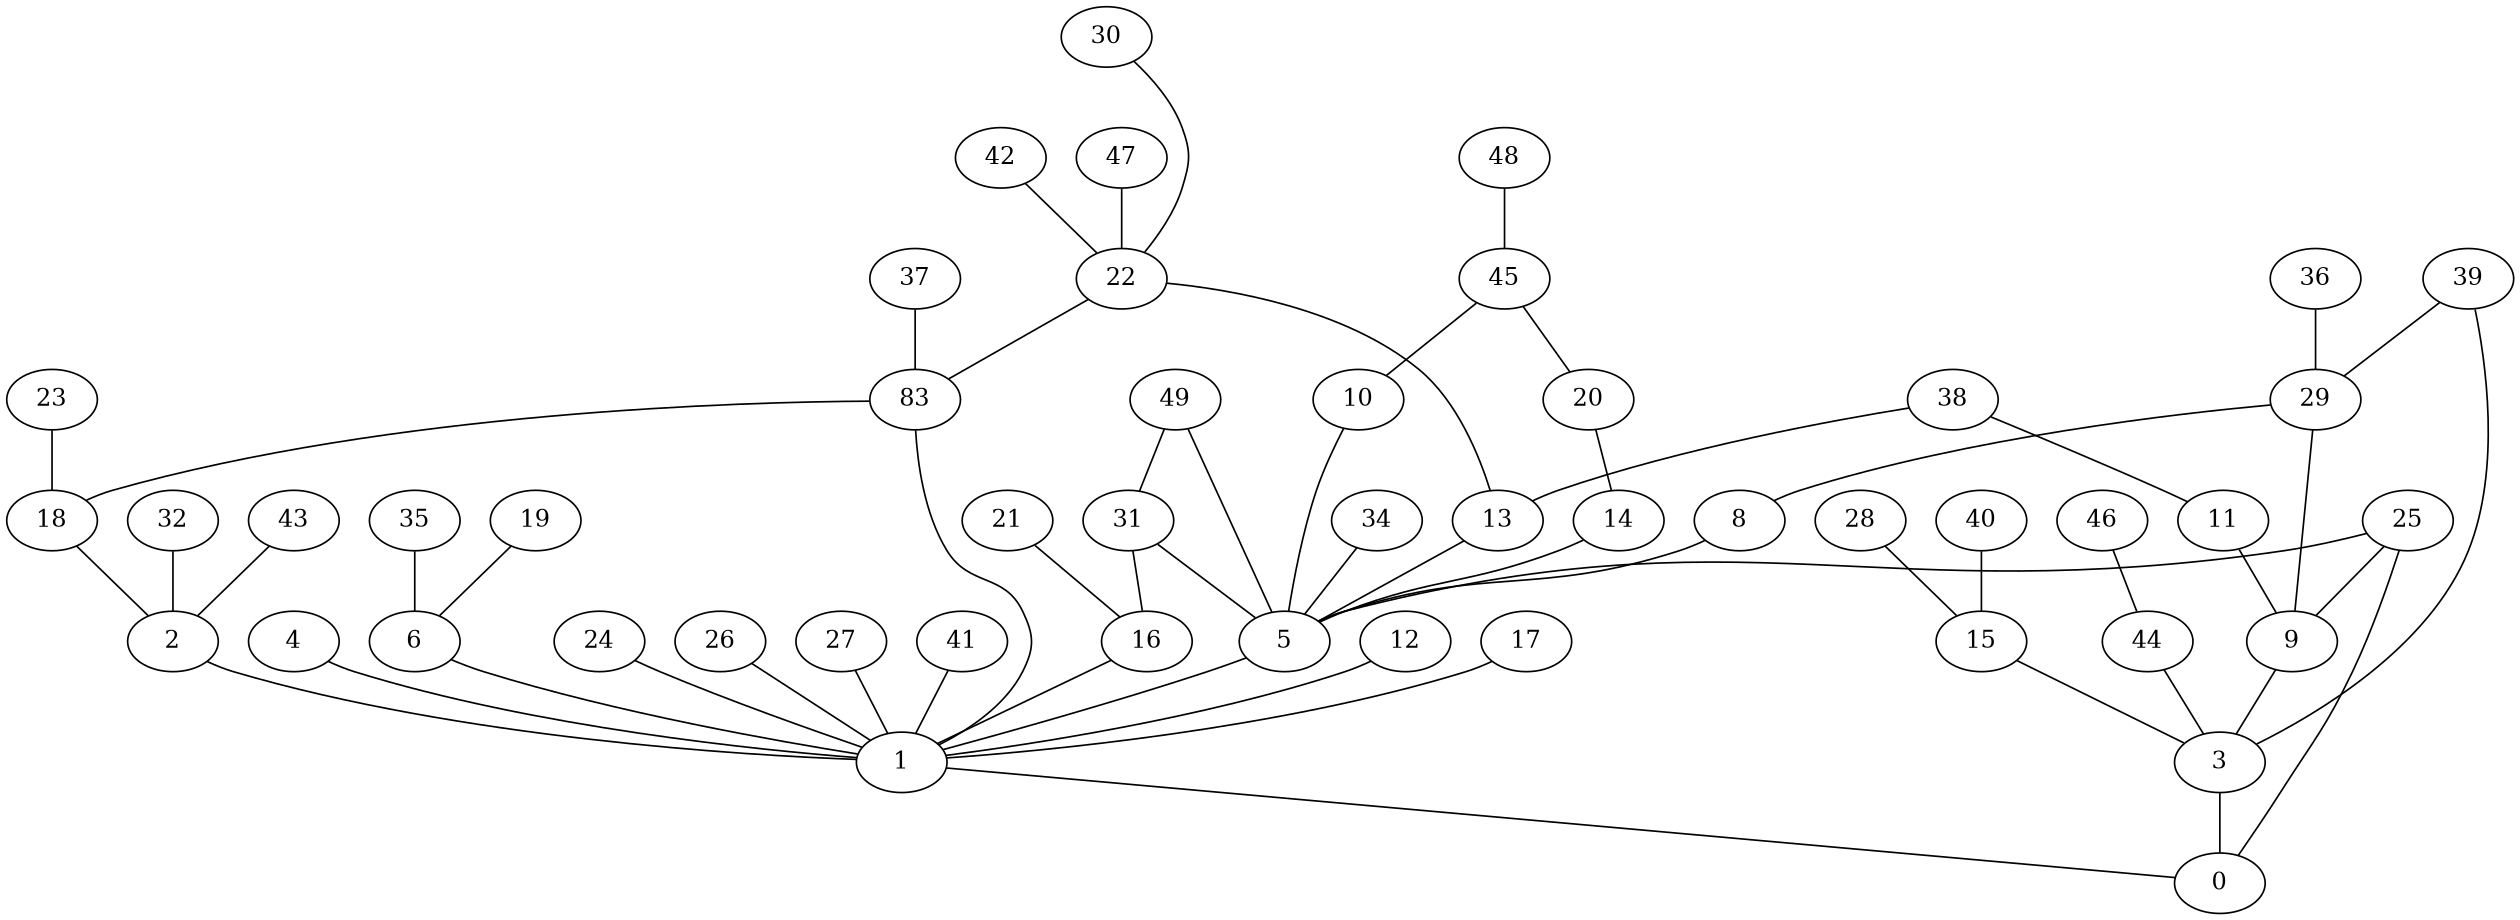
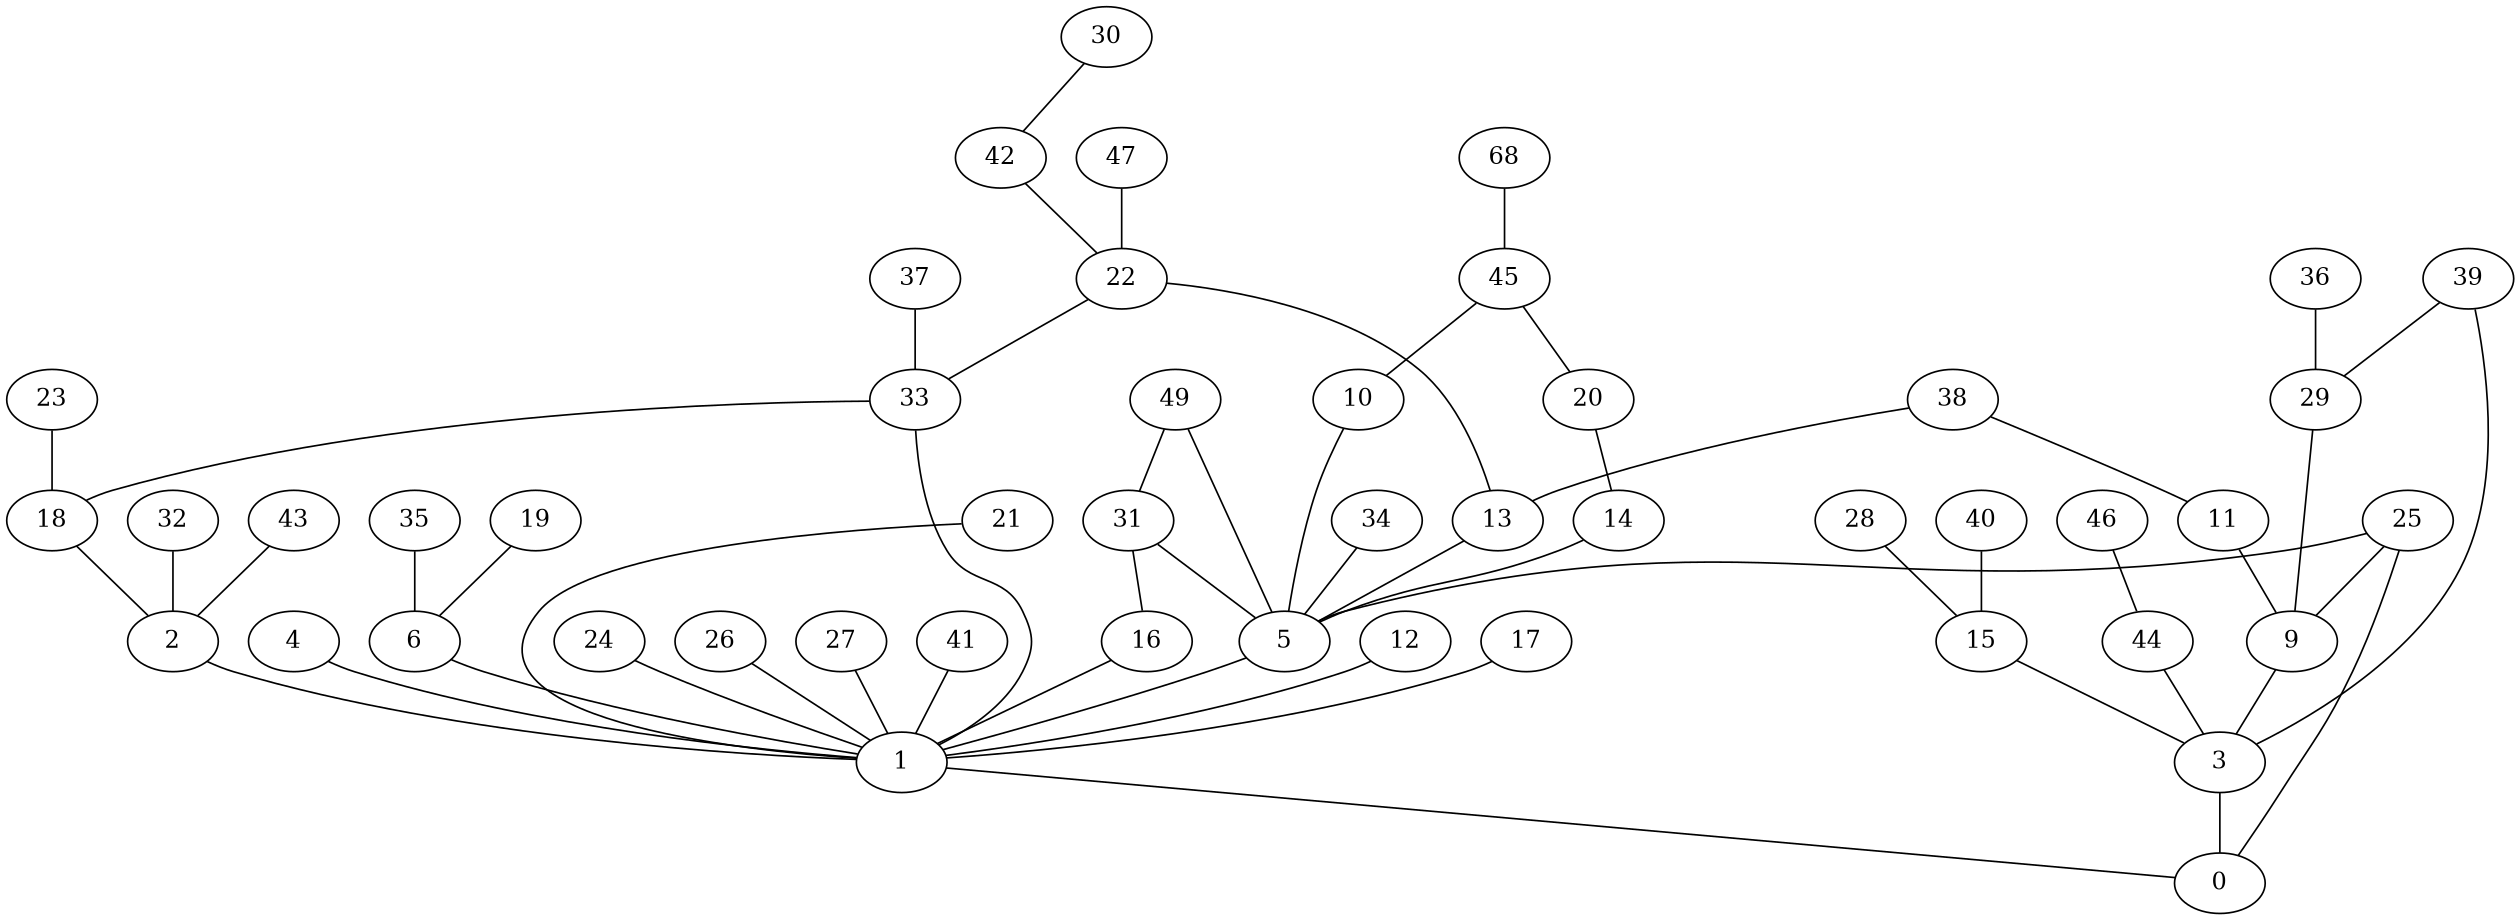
edge "30" -- "22": now "30" -- "42"
node "48": label "48" -> "68"
node "83": label "83" -> "33"
node "8": removed
edge "21" -- "16": now "21" -- "1"
